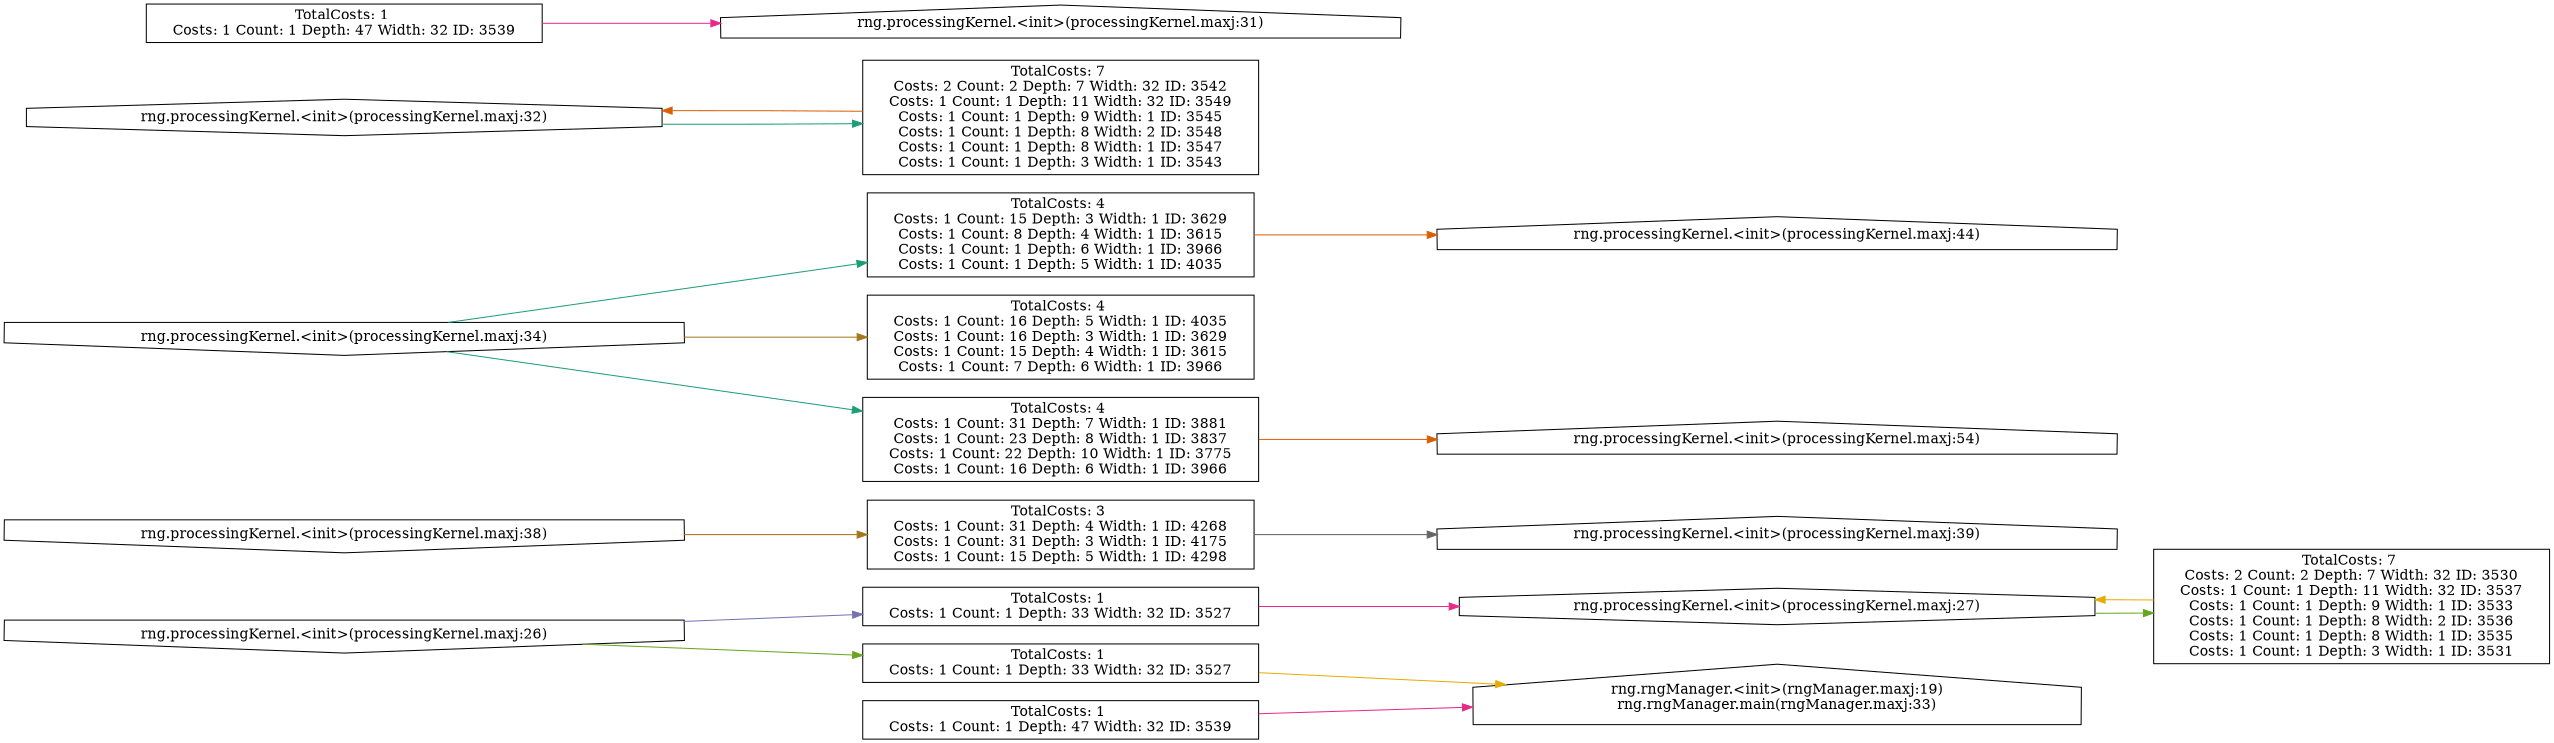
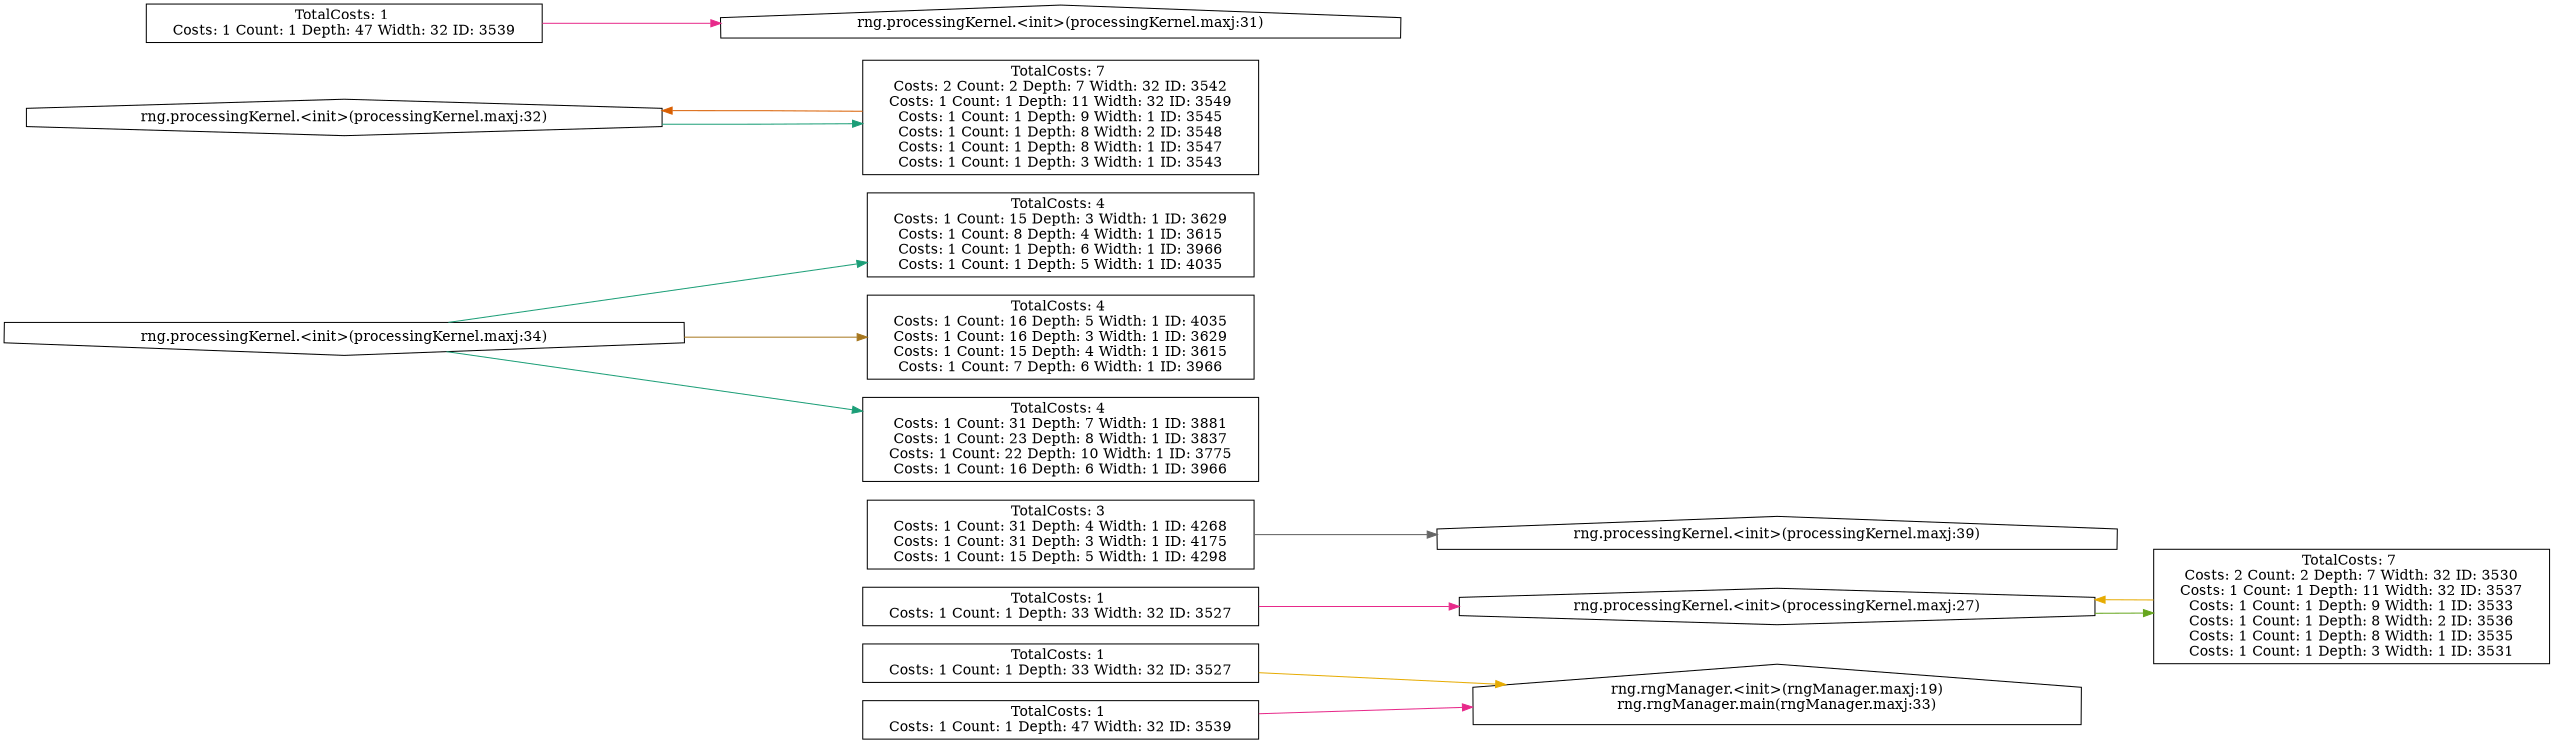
node "rng.processingKernel.<init>(processingKernel.maxj:44)": removed
node "rng.processingKernel.<init>(processingKernel.maxj:54)": removed
node "rng.processingKernel.<init>(processingKernel.maxj:38)": removed
node "rng.processingKernel.<init>(processingKernel.maxj:26)": removed
